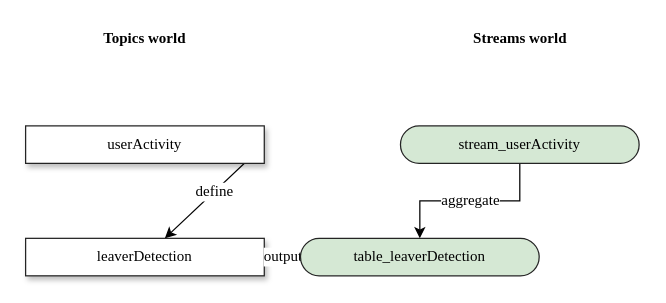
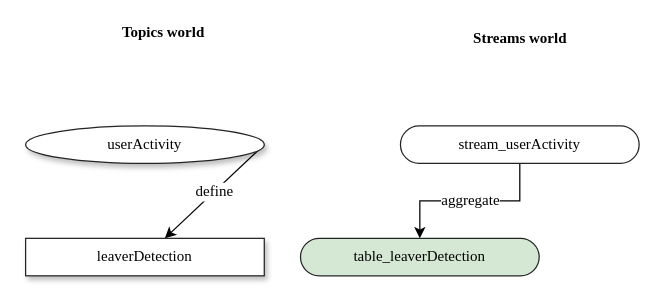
node "Topics world": moved (145, 38) -> (164, 32)
node "userActivity": shape rounded rectangle -> ellipse
node "stream_userActivity": fillcolor #d5e8d4 -> #ffffff
edge "table_leaverDetection" -> "leaverDetection": removed, label "output"
